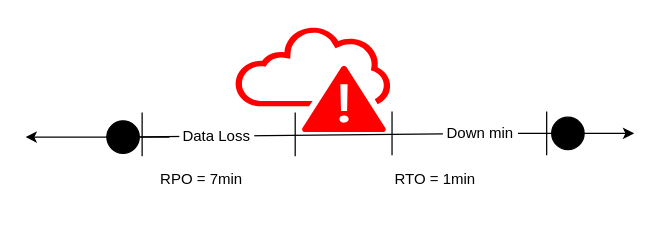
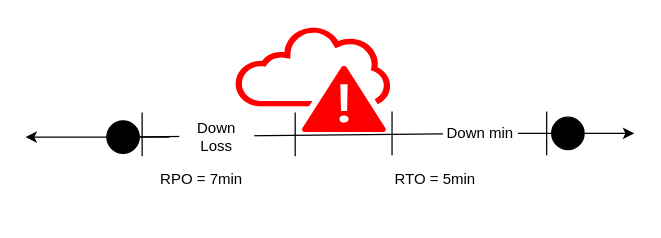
node "Data Loss": label "Data Loss" -> "Down Loss"
node "RTO = 1min": label "RTO = 1min" -> "RTO = 5min"
